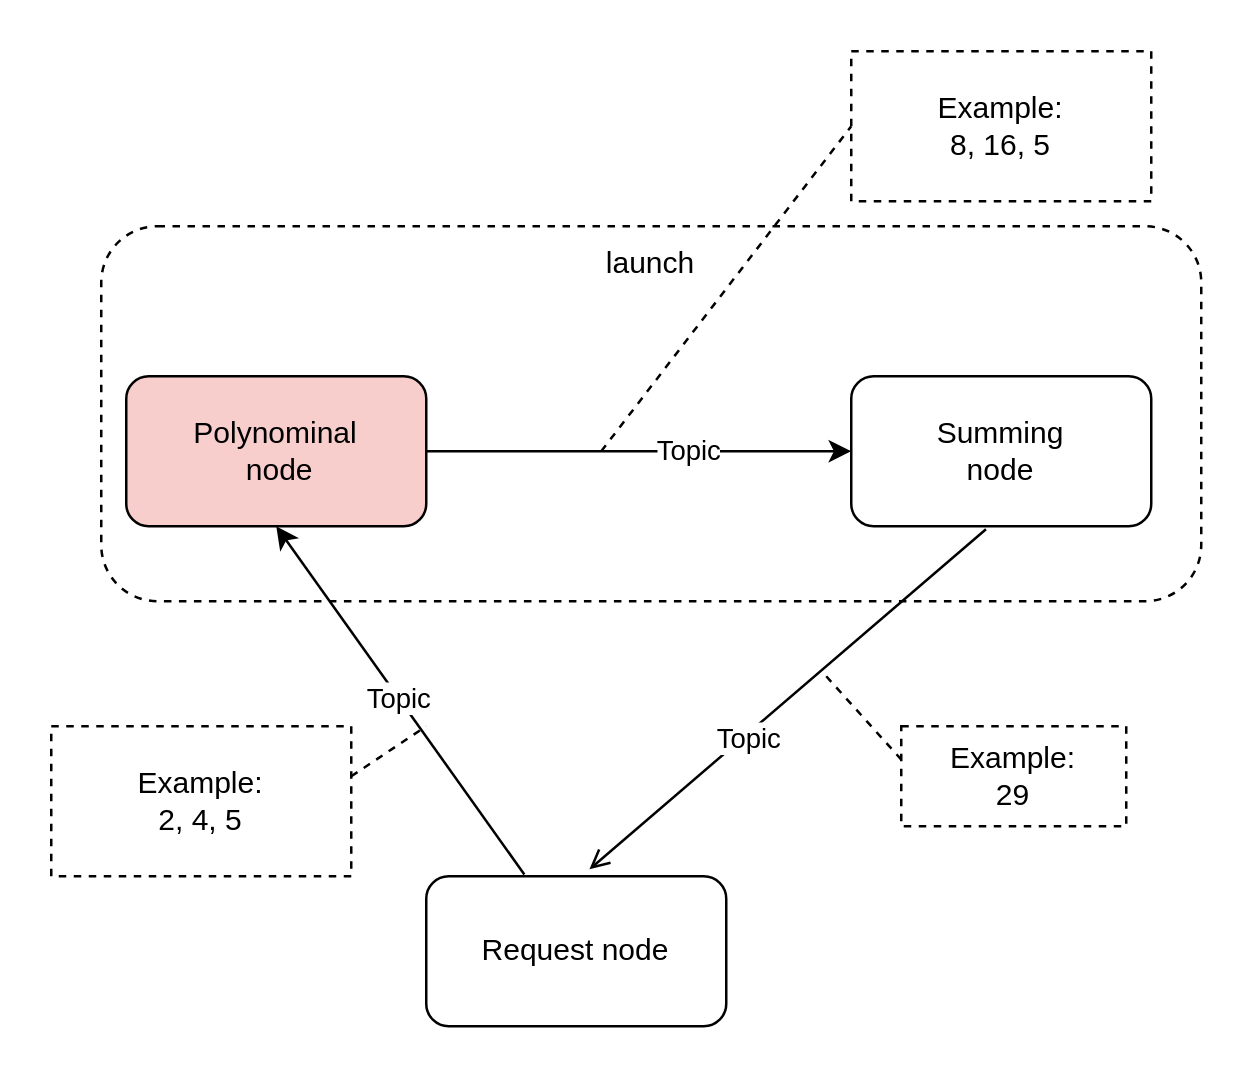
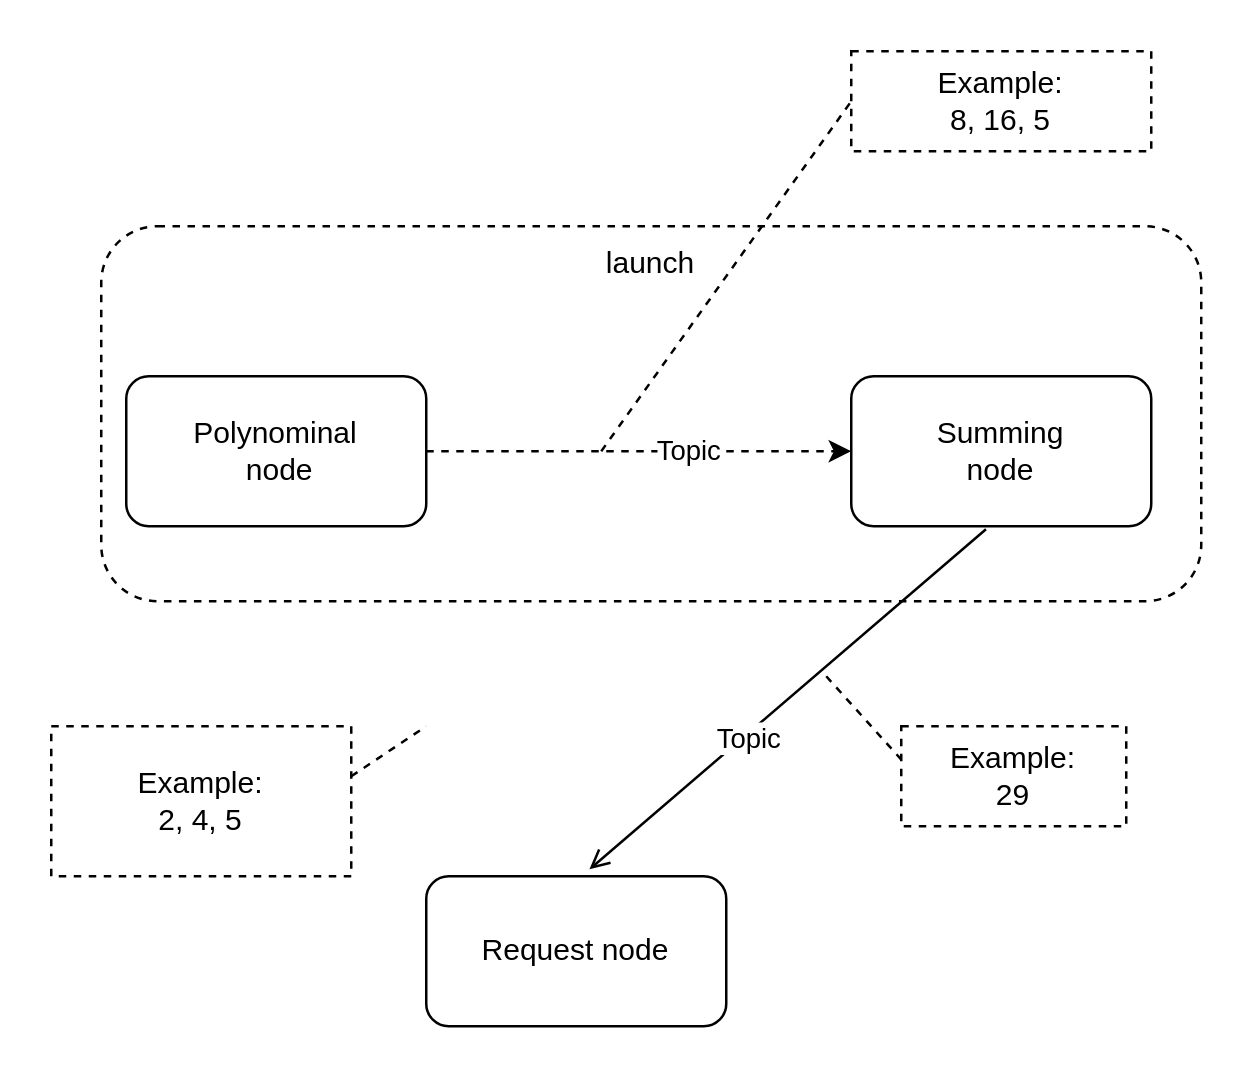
node "Example: 8, 16, 5": size 300x150 -> 300x100
node "Polynominal node": fillcolor #f8cecc -> #ffffff
edge "Polynominal node" -> "Summing node": style solid -> dashed
edge "Request node" -> "Polynominal node": removed, label "Topic"
